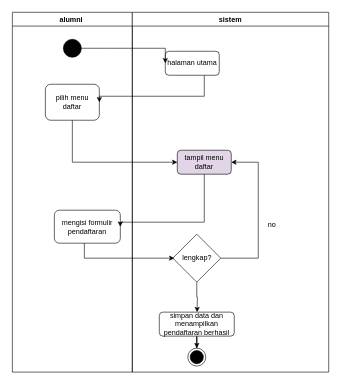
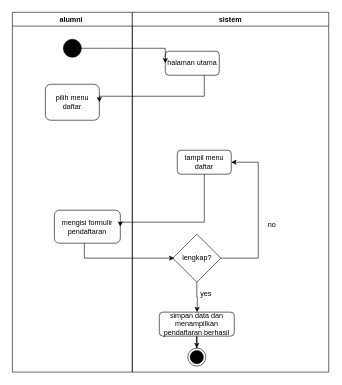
edge "pilih menu daftar" -> "tampil menu daftar": removed
node "tampil menu daftar": fillcolor #e1d5e7 -> #ffffff
node "yes": added
